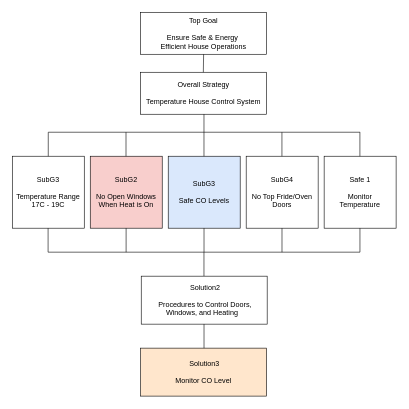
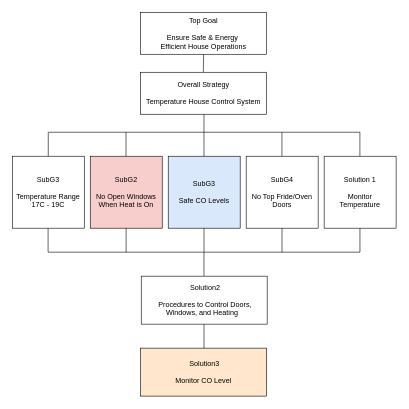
node "Safe 1 Monitor Temperature": label "Safe 1 Monitor Temperature" -> "Solution 1 Monitor Temperature"
